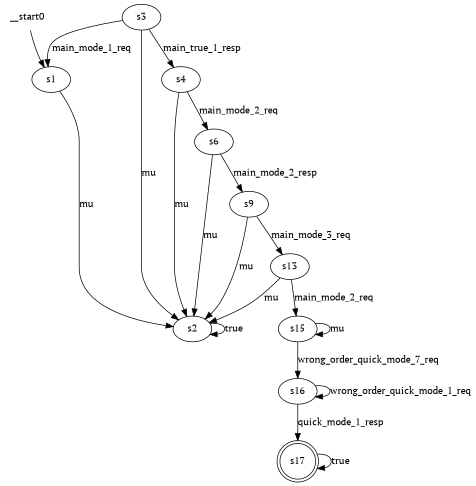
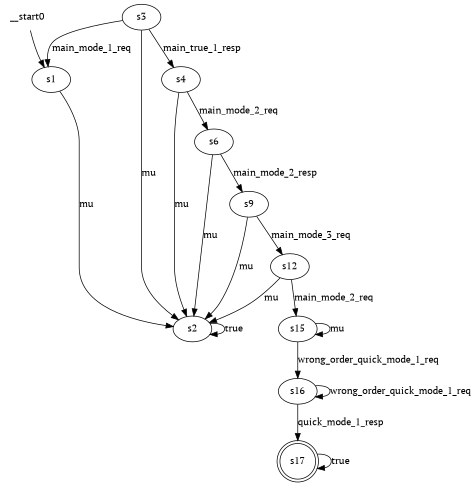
node "s13": label "s13" -> "s12"
edge "s15" -> "s16": label "wrong_order_quick_mode_7_req" -> "wrong_order_quick_mode_1_req"
